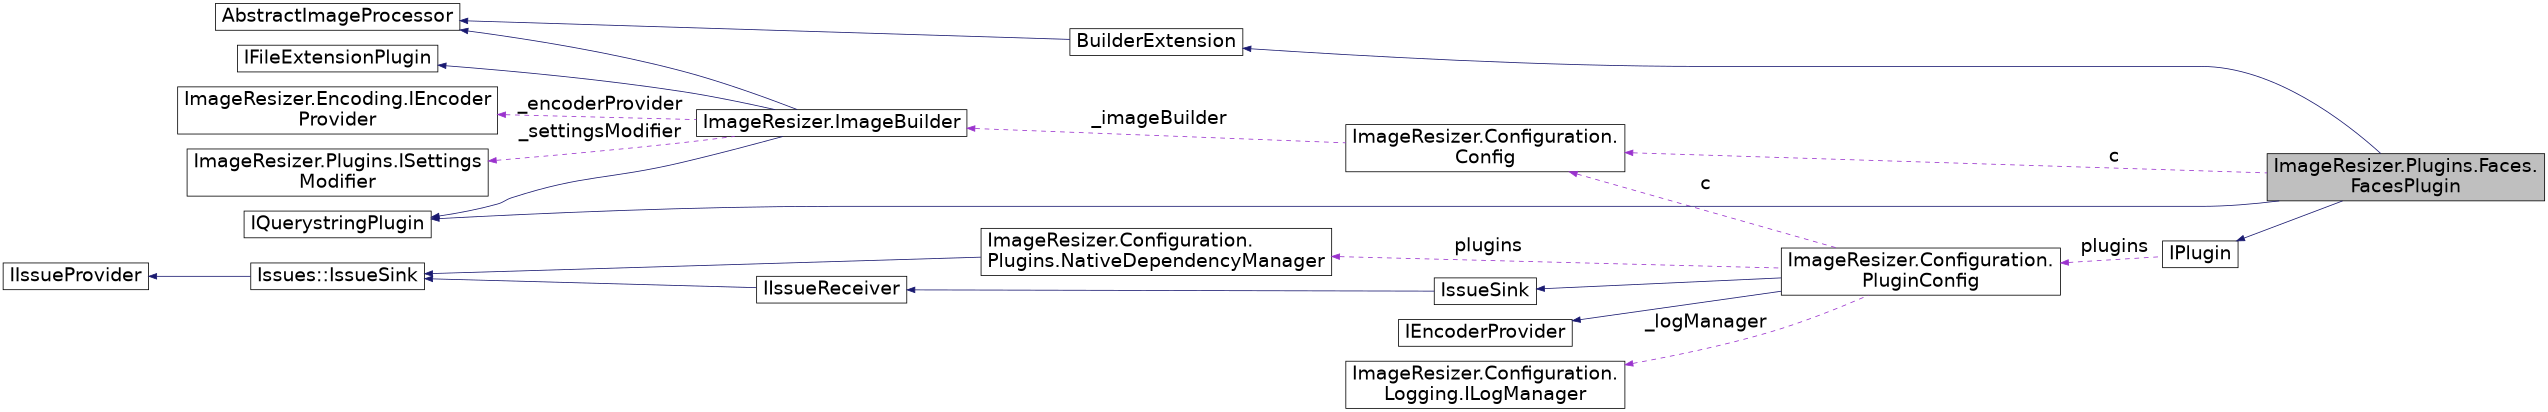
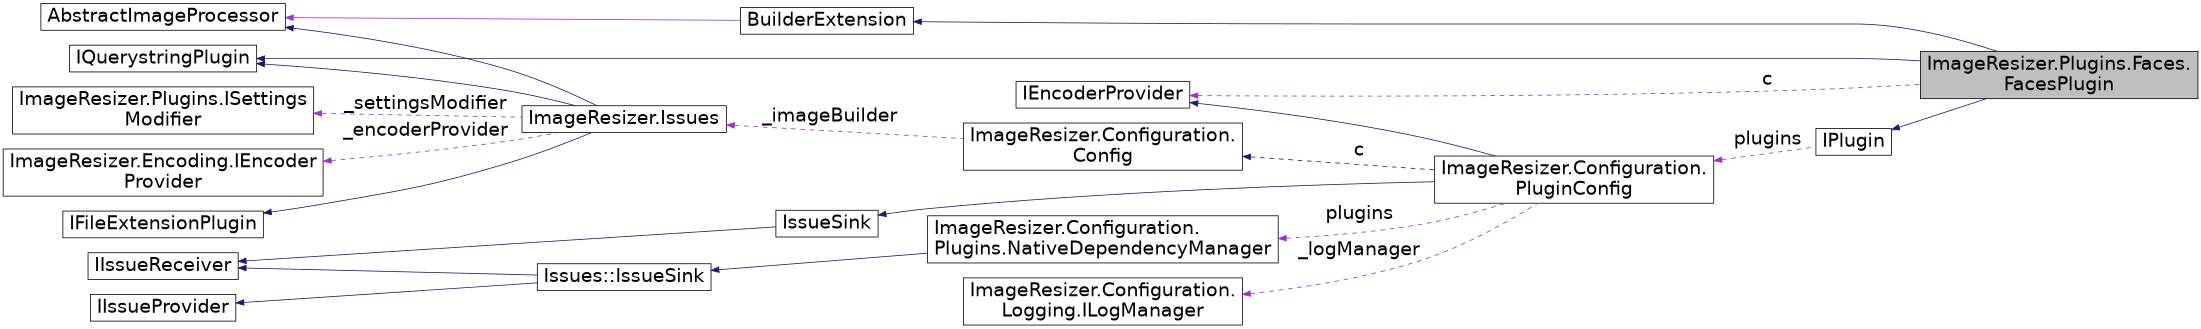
edge "BuilderExtension" -> "AbstractImageProcessor": color midnightblue -> darkorchid3
node "ImageResizer.ImageBuilder": label "ImageResizer.ImageBuilder" -> "ImageResizer.Issues"
edge "ImageResizer.Plugins.Faces. FacesPlugin" -> "ImageResizer.Configuration. Config": now "ImageResizer.Plugins.Faces. FacesPlugin" -> "IEncoderProvider"
edge "ImageResizer.Configuration. PluginConfig" -> "ImageResizer.Configuration. Config": color darkorchid3 -> midnightblue
edge "IIssueReceiver" -> "Issues::IssueSink": reversed
